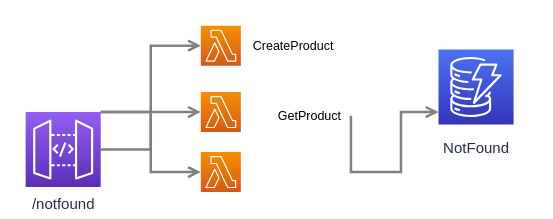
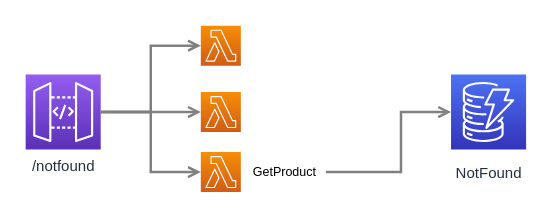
node "CreateProduct": removed
node "NotFound": moved (476, 87) -> (488, 112)
node "GetProduct": moved (313, 116) -> (288, 172)
node "/notfound": moved (63, 149) -> (63, 112)
